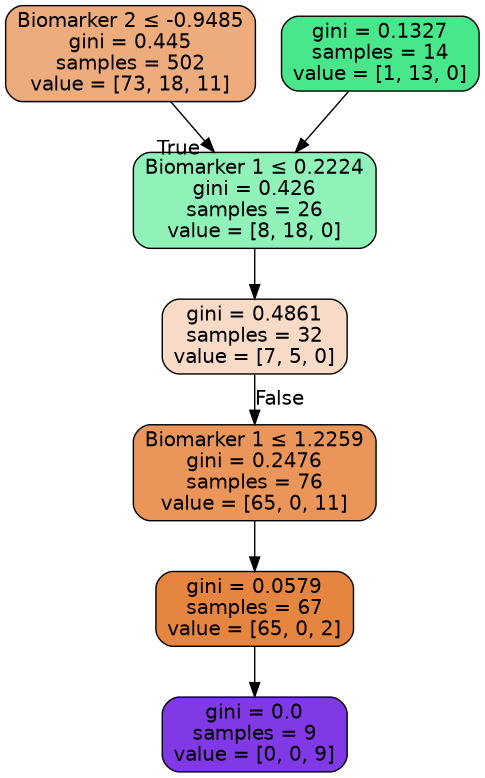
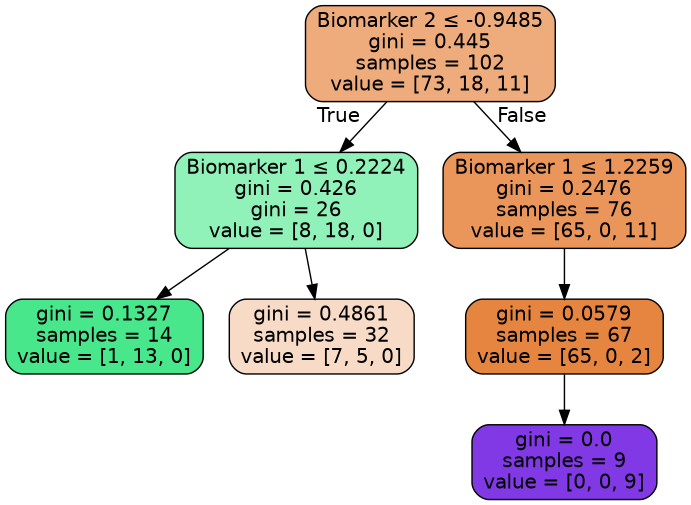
node "Biomarker 2 ≤ -0.9485": text "samples = 502" -> "samples = 102"
edge "gini = 0.1327" -> "Biomarker 1 ≤ 0.2224": reversed
node "Biomarker 1 ≤ 0.2224": text "samples = 26" -> "gini = 26"
edge "gini = 0.4861" -> "Biomarker 1 ≤ 1.2259": now "Biomarker 2 ≤ -0.9485" -> "Biomarker 1 ≤ 1.2259"
